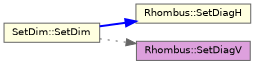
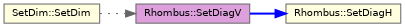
edge "SetDim::SetDim" -> "Rhombus::SetDiagH": now "Rhombus::SetDiagV" -> "Rhombus::SetDiagH"
